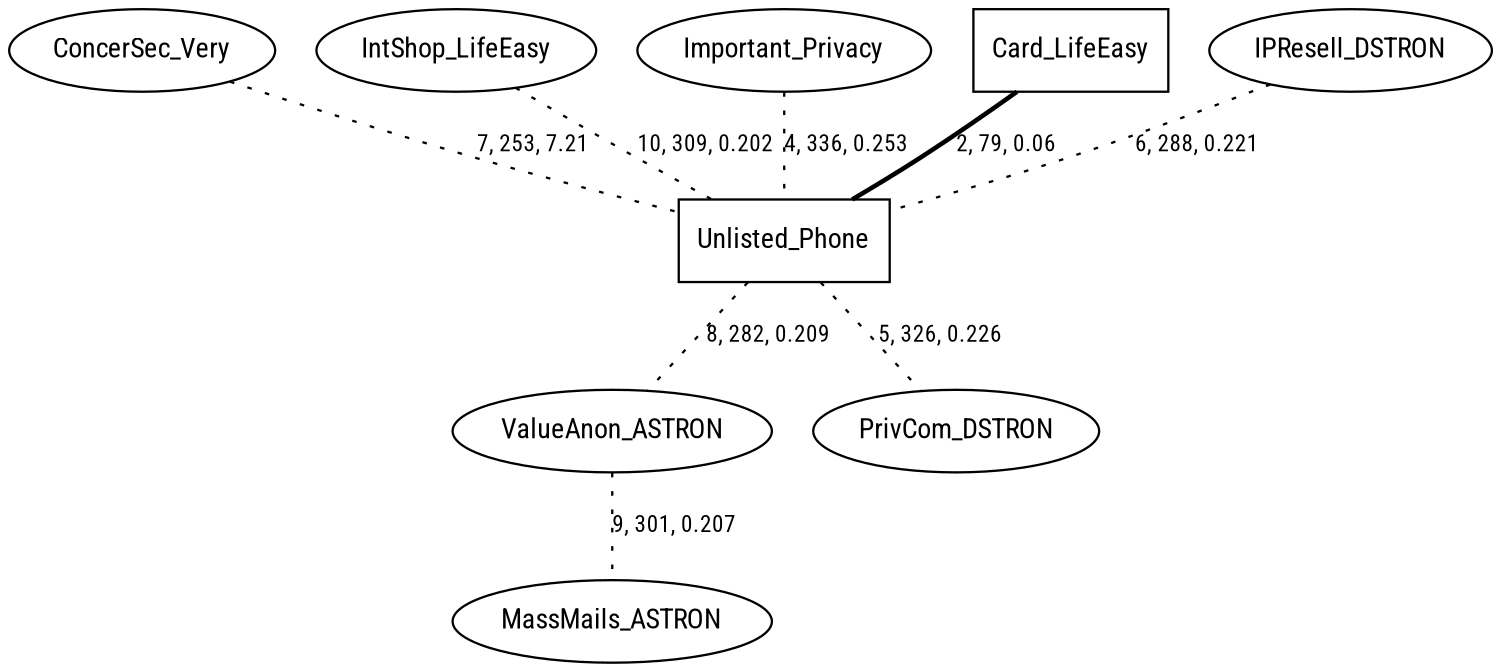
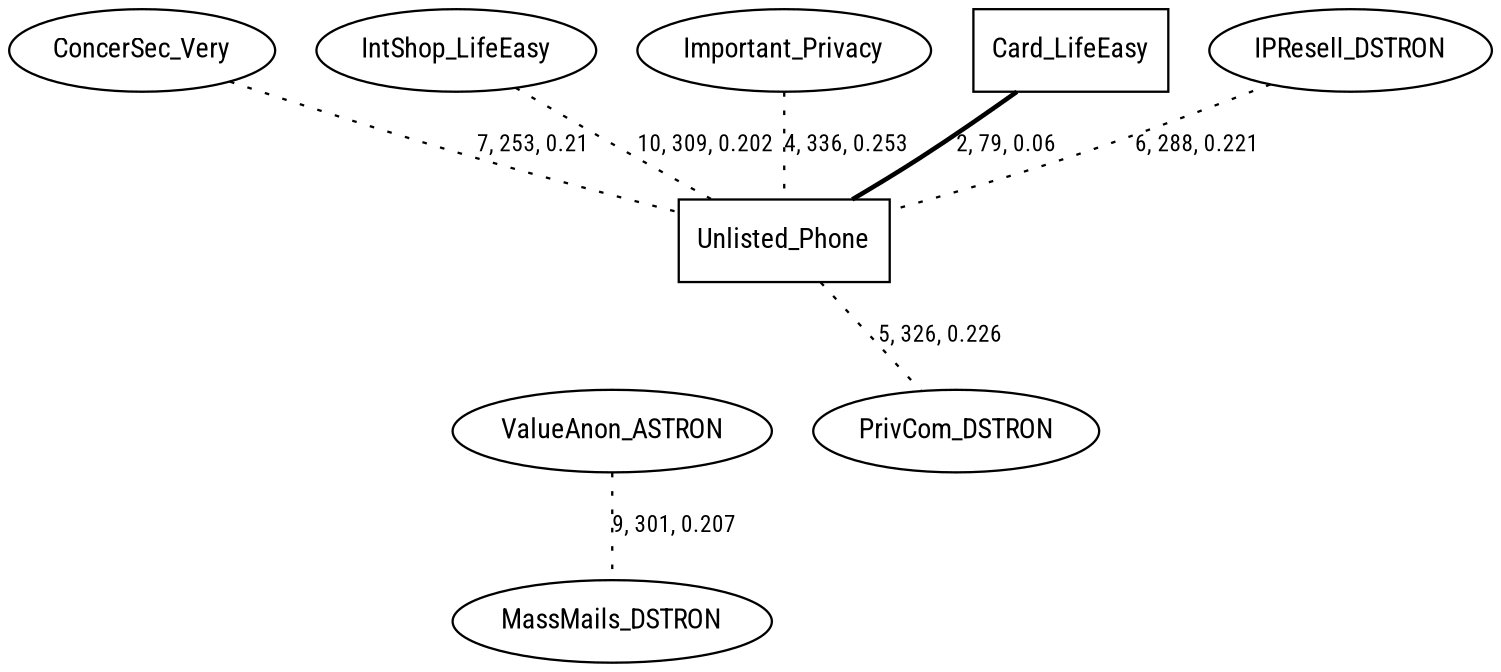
edge "ConcerSec_Very" -- "Unlisted_Phone": label "7, 253, 7.21" -> "7, 253, 0.21"
edge "Unlisted_Phone" -- "ValueAnon_ASTRON": removed, label "8, 282, 0.209"
node "MassMails_ASTRON": label "MassMails_ASTRON" -> "MassMails_DSTRON"
